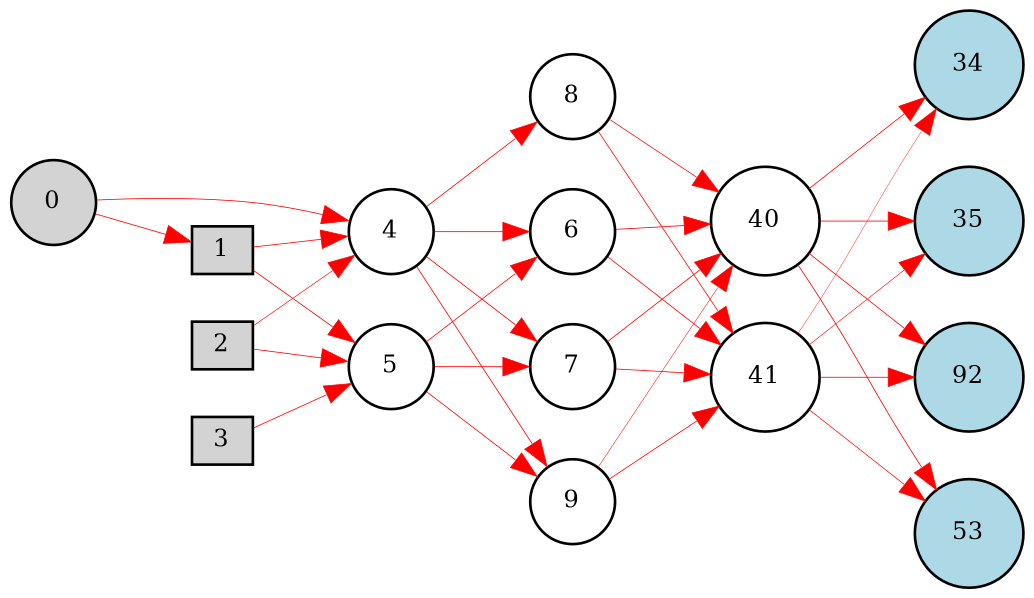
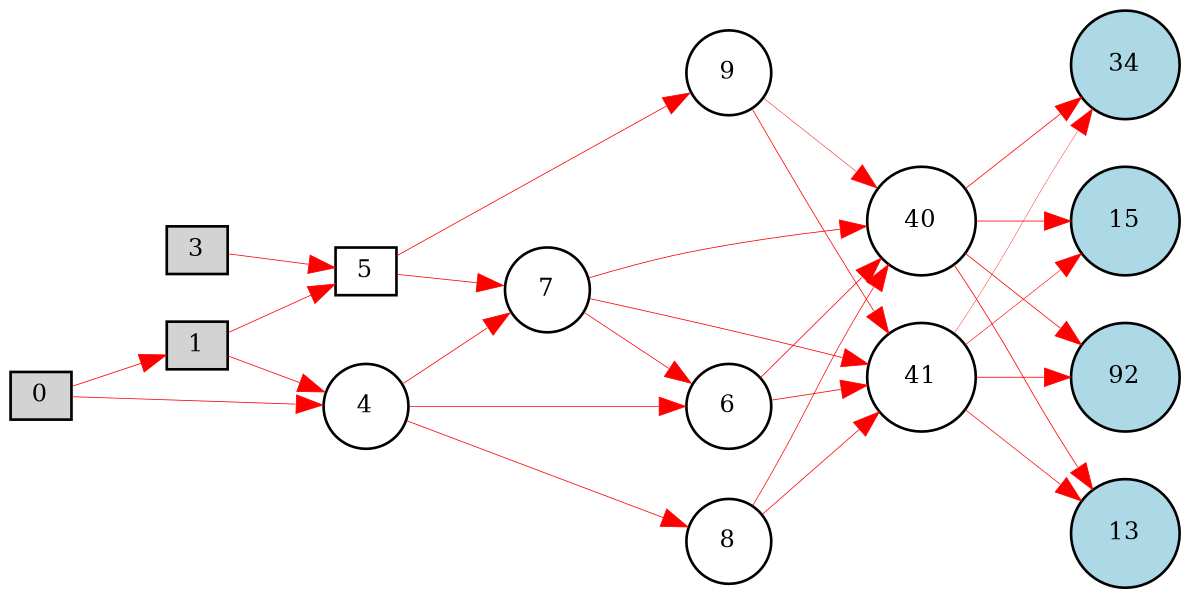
node "0": shape circle -> box
node "35": label "35" -> "15"
edge "5" -> "6": now "7" -> "6"
node "2": removed
edge "4" -> "9": removed
node "5": shape circle -> box
node "53": label "53" -> "13"
